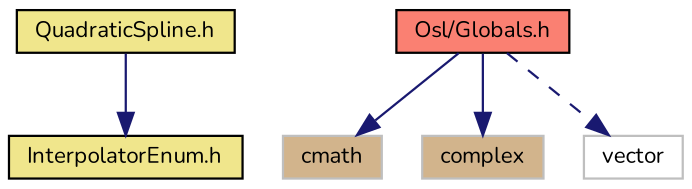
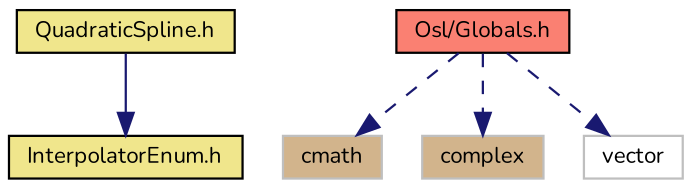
edge "Osl/Globals.h" -> "complex": style solid -> dashed
edge "Osl/Globals.h" -> "cmath": style solid -> dashed
